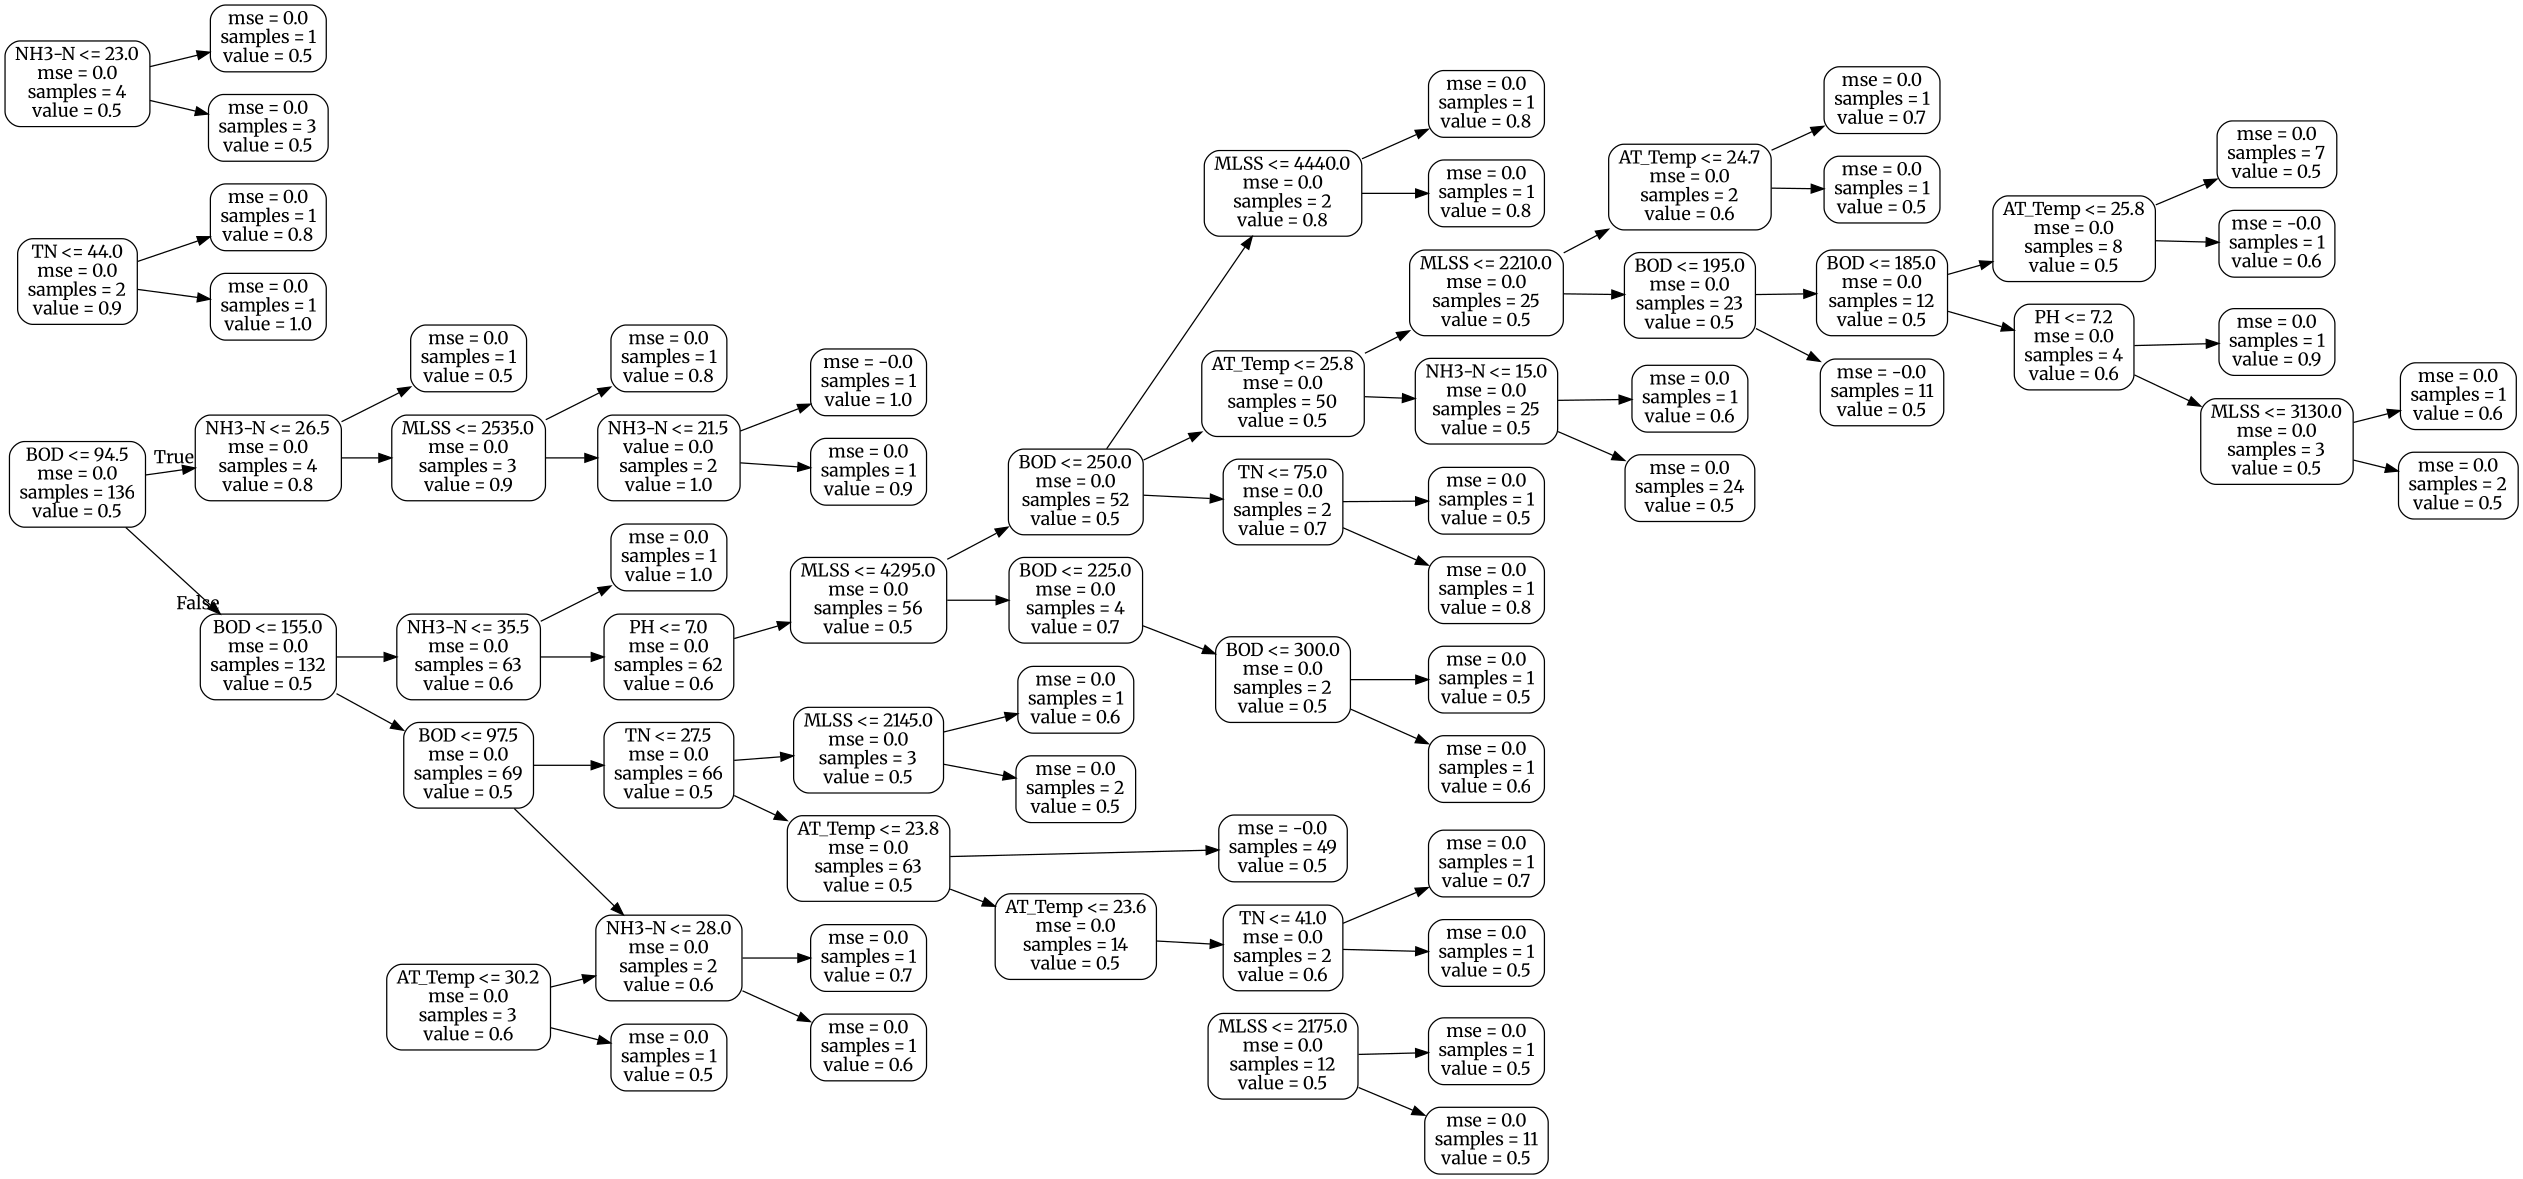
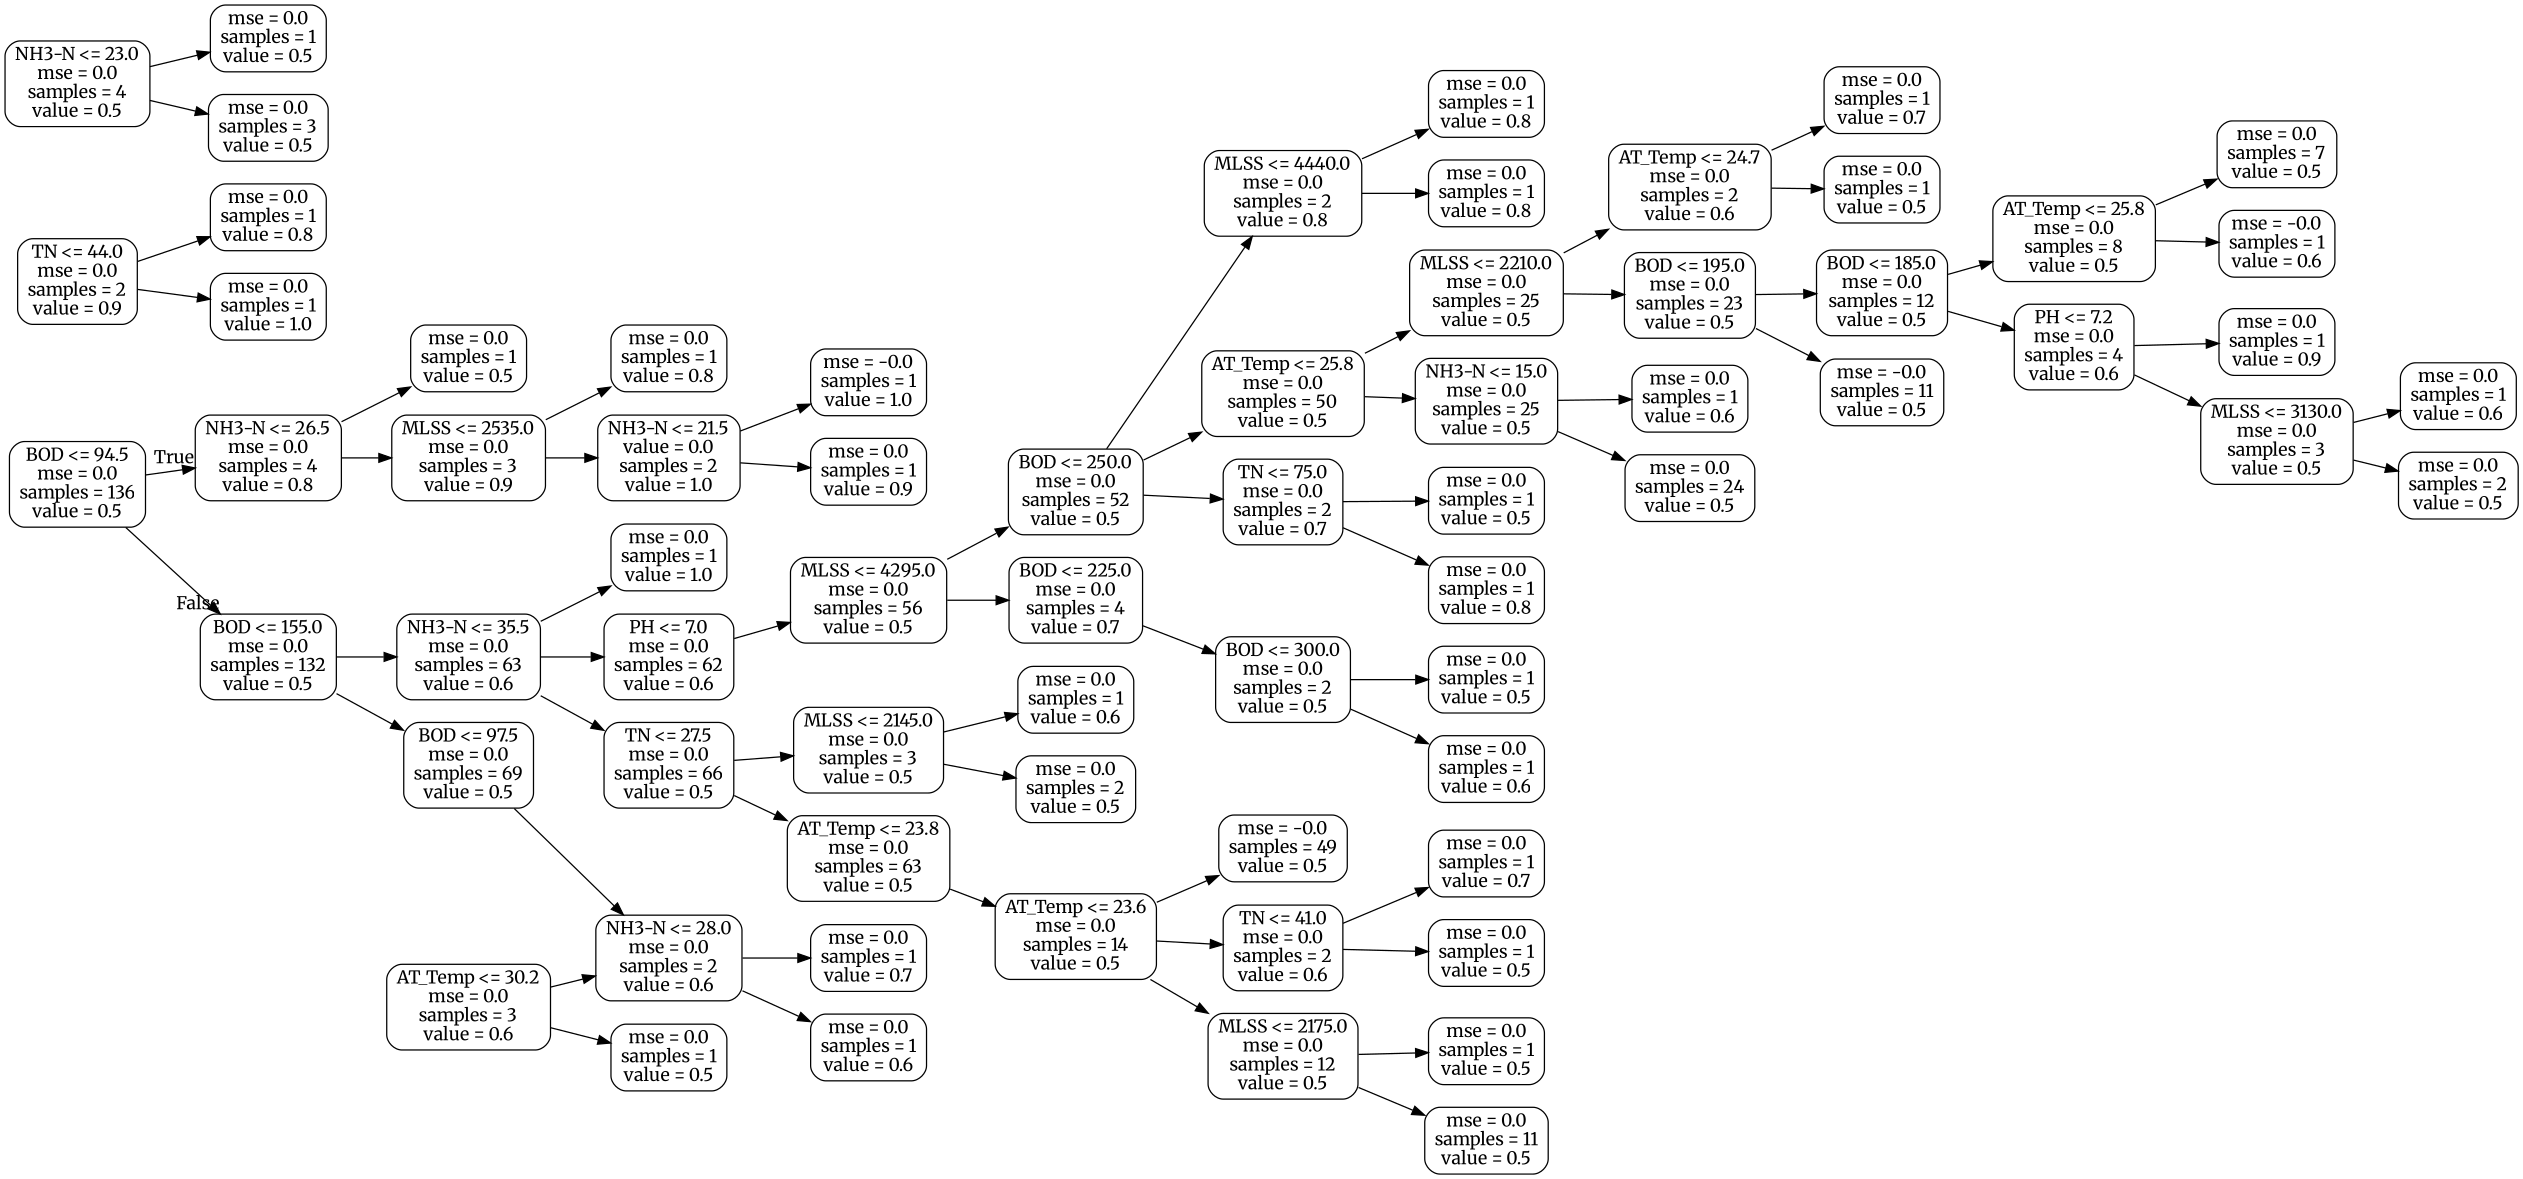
edge "BOD <= 97.5 mse = 0.0 samples = 69 value = 0.5" -> "TN <= 27.5 mse = 0.0 samples = 66 value = 0.5": now "NH3-N <= 35.5 mse = 0.0 samples = 63 value = 0.6" -> "TN <= 27.5 mse = 0.0 samples = 66 value = 0.5"
edge "AT_Temp <= 23.8 mse = 0.0 samples = 63 value = 0.5" -> "mse = -0.0 samples = 49 value = 0.5": now "AT_Temp <= 23.6 mse = 0.0 samples = 14 value = 0.5" -> "mse = -0.0 samples = 49 value = 0.5"
edge "AT_Temp <= 23.6 mse = 0.0 samples = 14 value = 0.5" -> "MLSS <= 2175.0 mse = 0.0 samples = 12 value = 0.5": added
